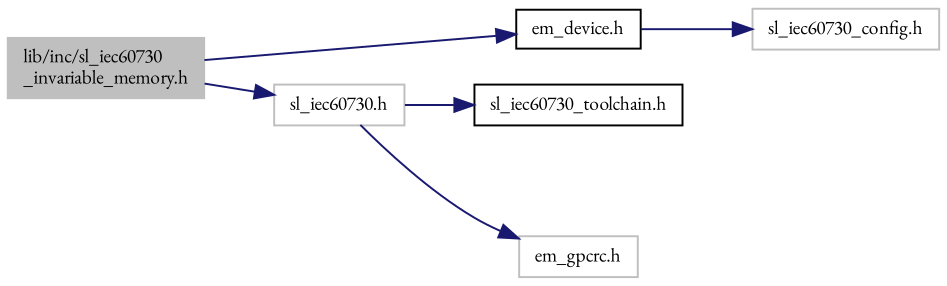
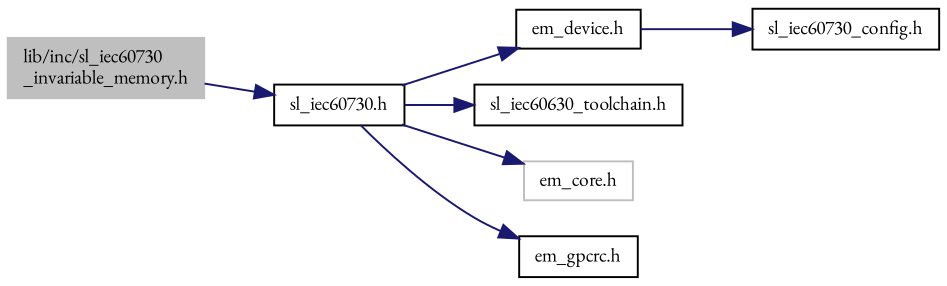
node "sl_iec60730_config.h": color grey75 -> black
edge "lib/inc/sl_iec60730 _invariable_memory.h" -> "em_device.h": now "sl_iec60730.h" -> "em_device.h"
node "sl_iec60730.h": color grey75 -> black
node "sl_iec60730_toolchain.h": label "sl_iec60730_toolchain.h" -> "sl_iec60630_toolchain.h"
node "em_core.h": added
node "em_gpcrc.h": color grey75 -> black
